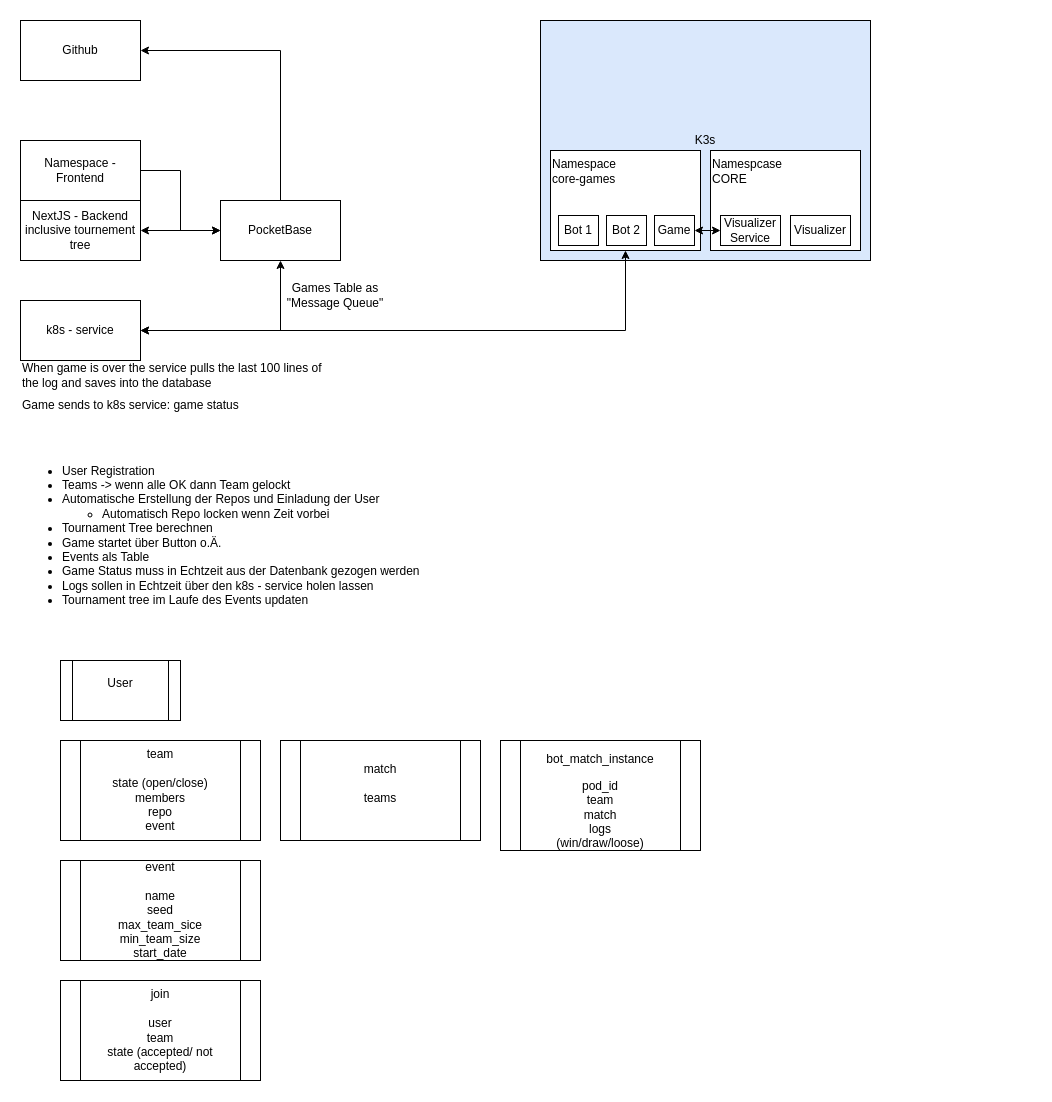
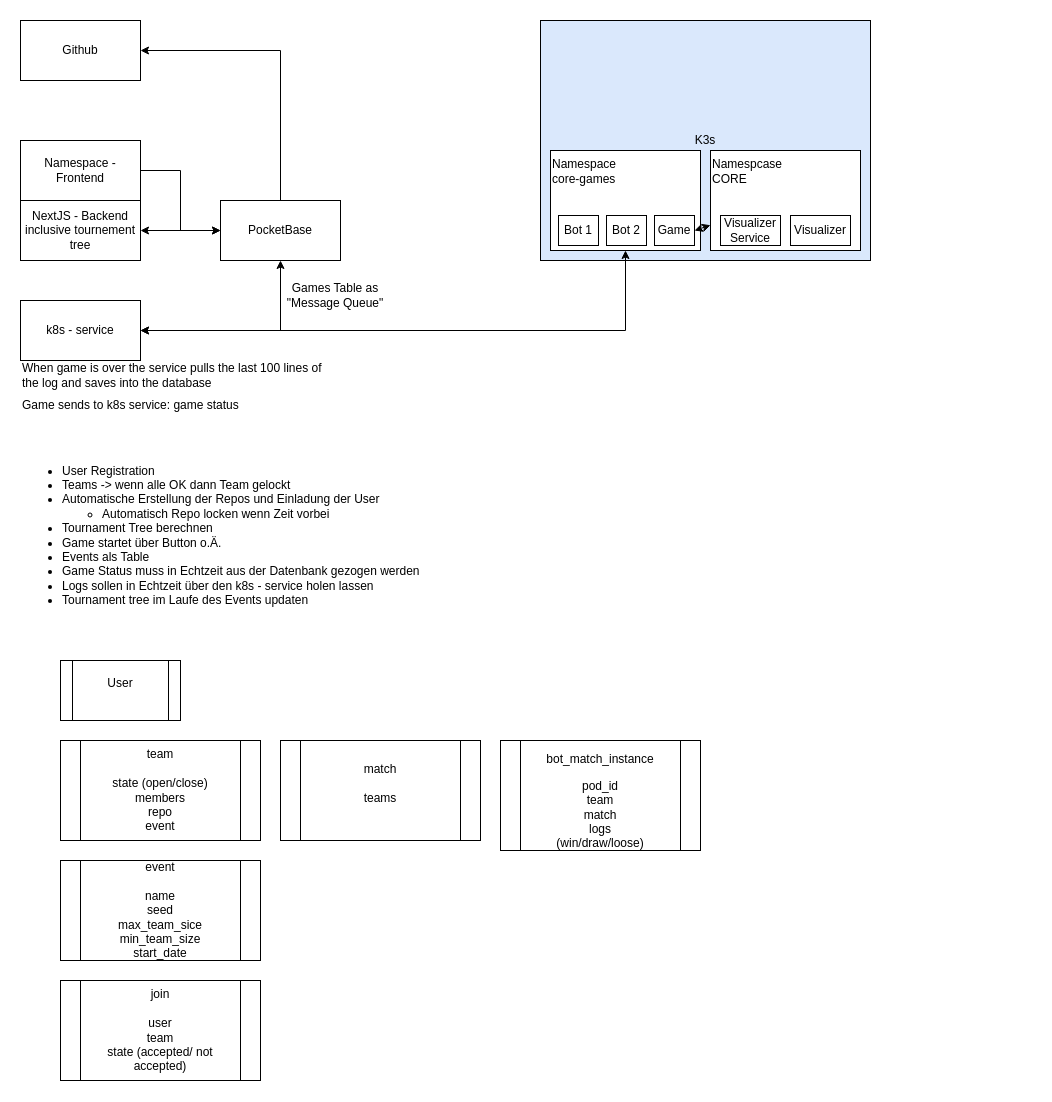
edge "Game" -- "Visualizer Service": now "Game" -- "Namespcase CORE"
